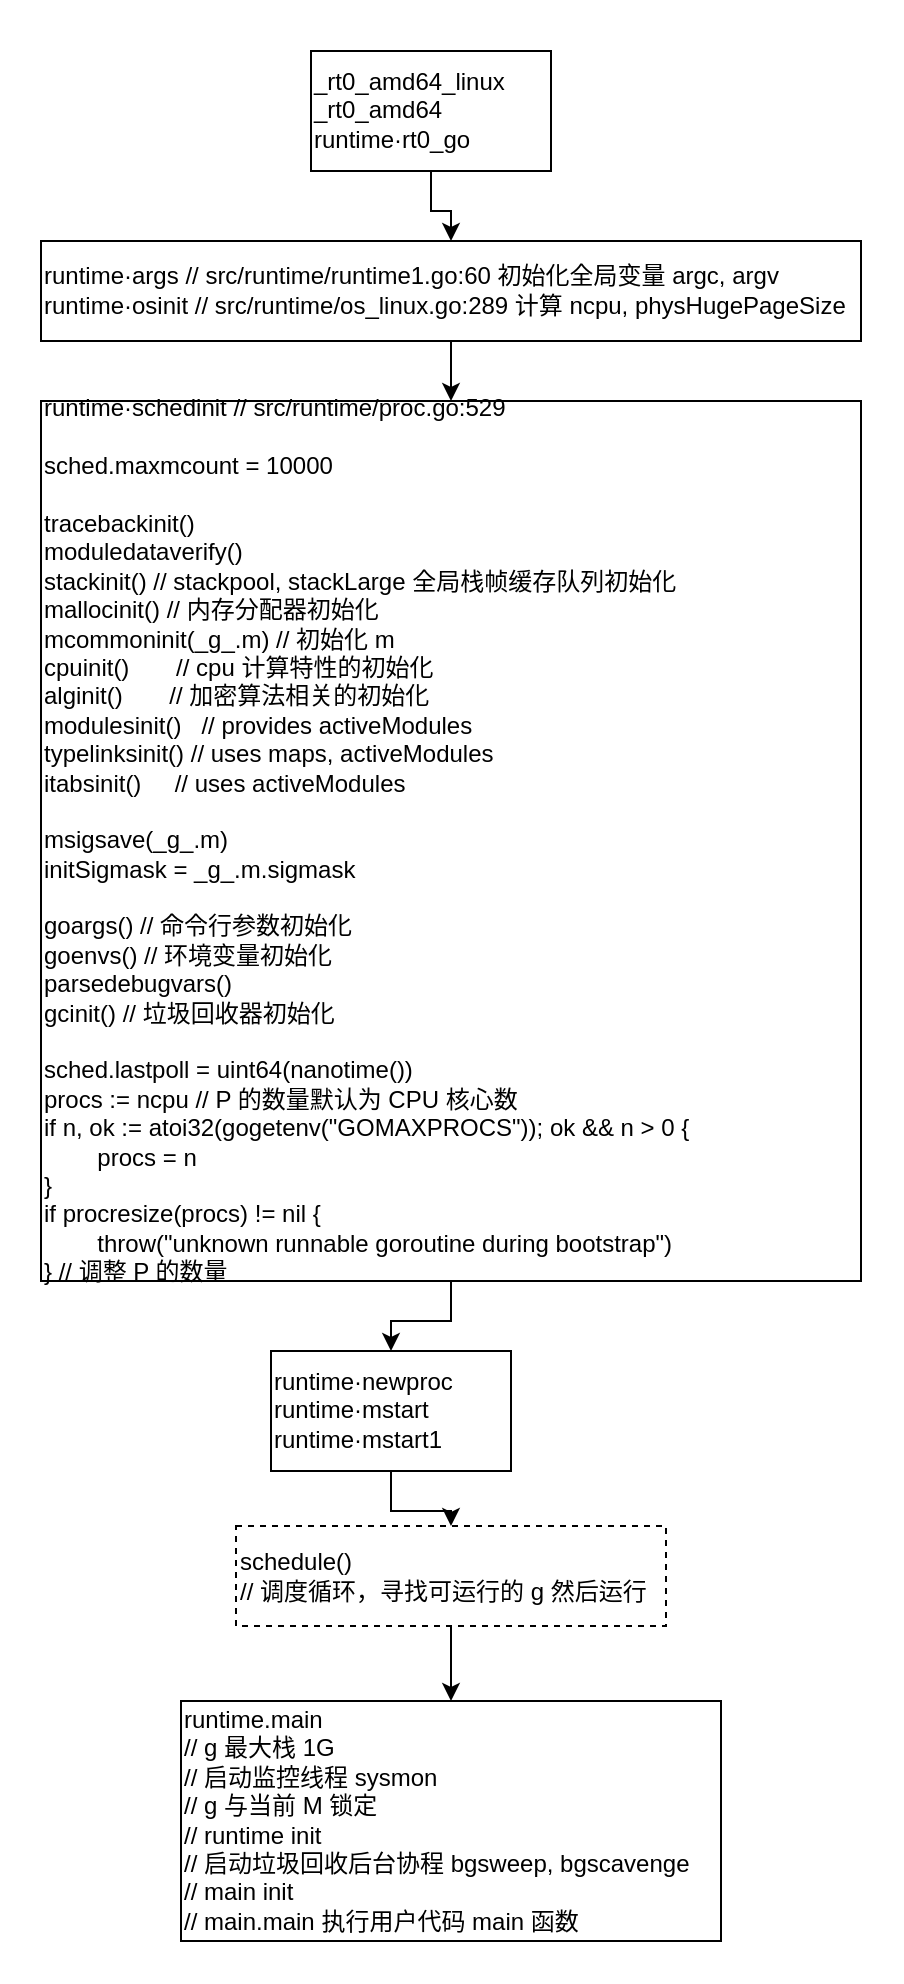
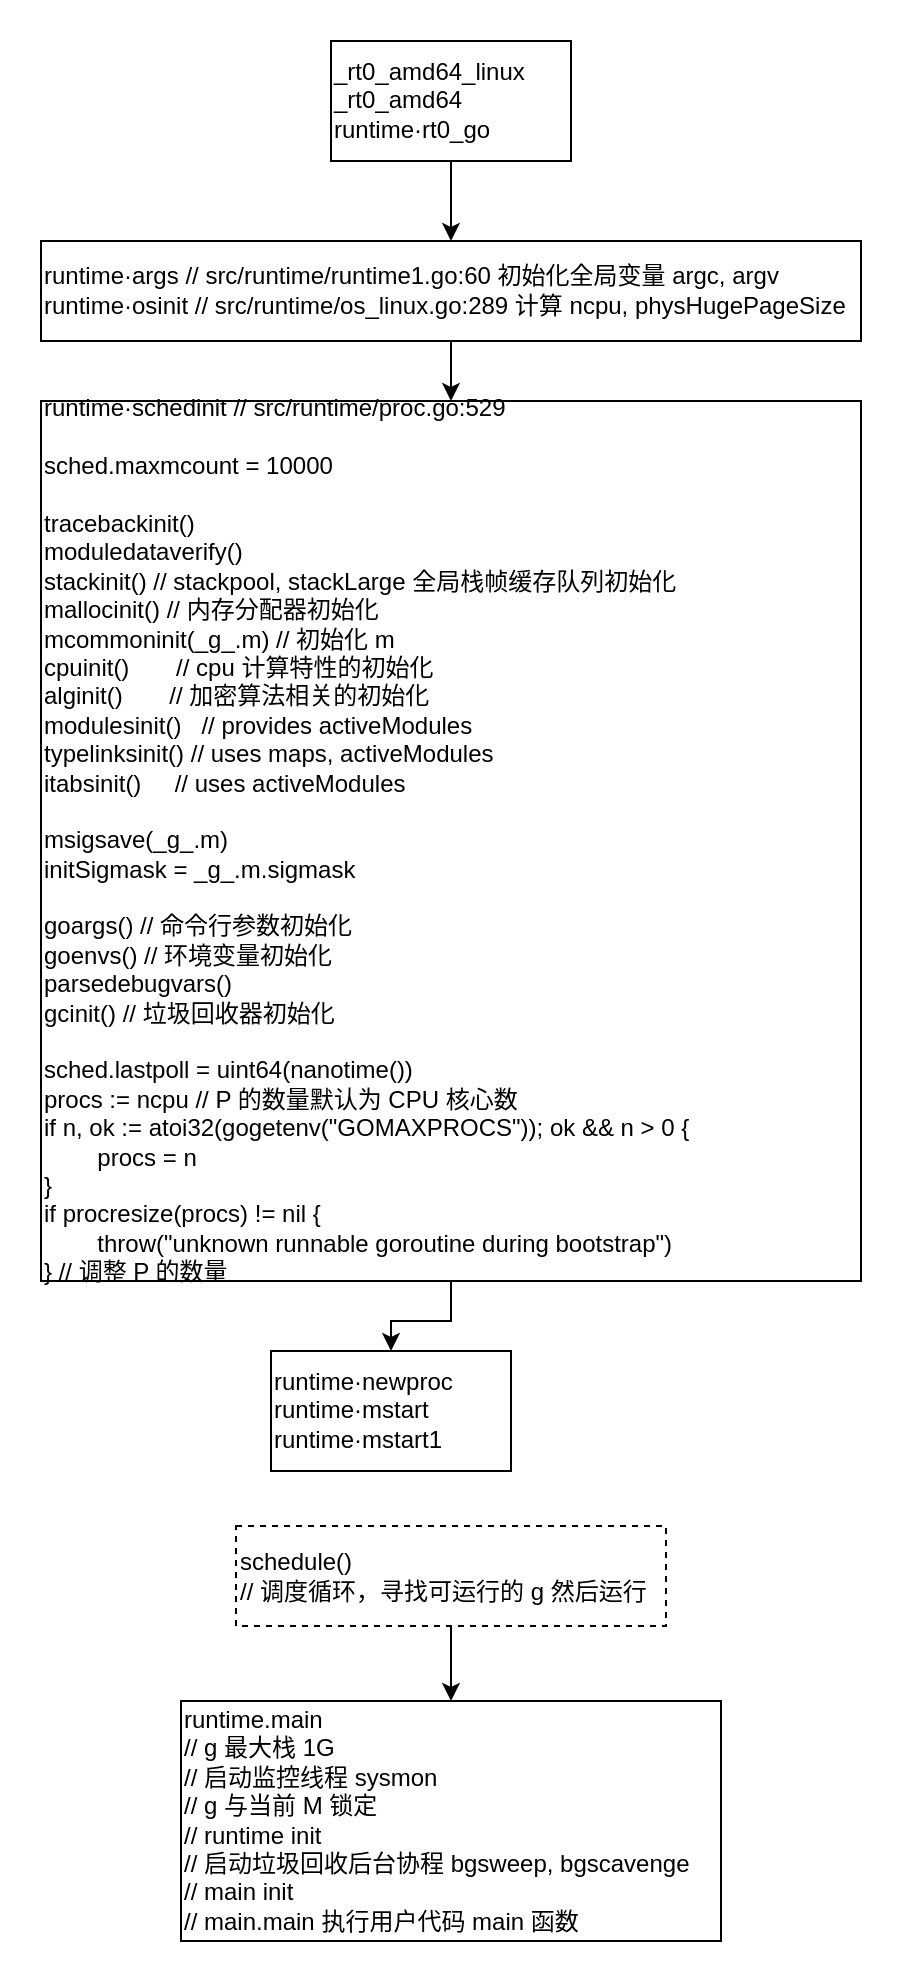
node "_rt0_amd64_linux _rt0_amd64 runtime·rt0_go": moved (431, 111) -> (451, 101)
edge "runtime·newproc runtime·mstart runtime·mstart1" -> "schedule() // 调度循环，寻找可运行的 g 然后运行": removed
